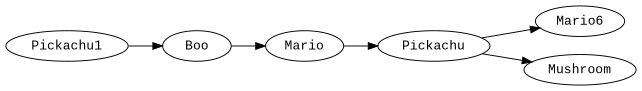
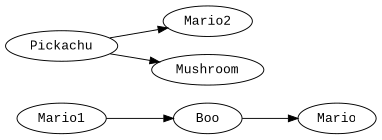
node "Mario6": label "Mario6" -> "Mario2"
node "Pickachu1": label "Pickachu1" -> "Mario1"
edge "Mario" -> "Pickachu": removed
